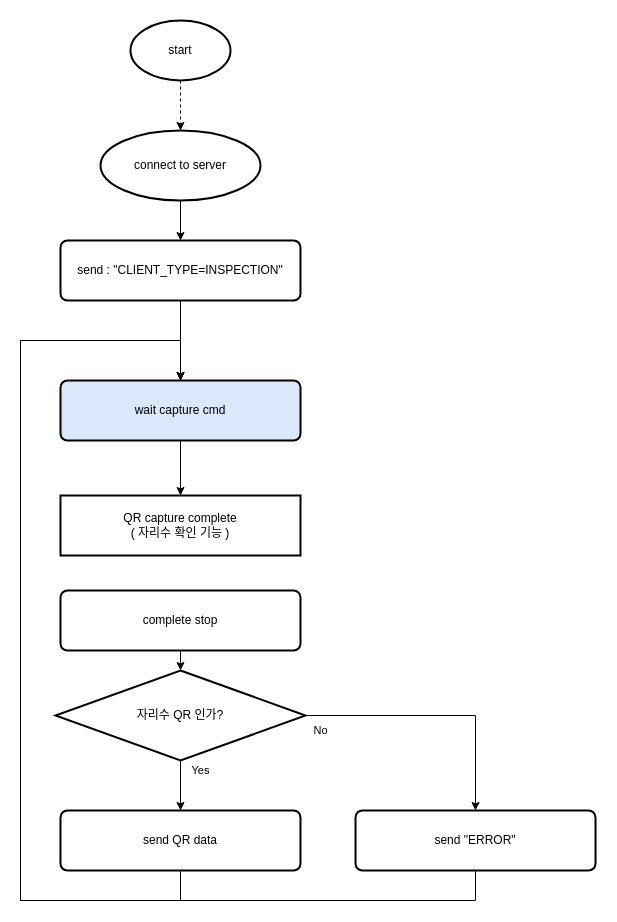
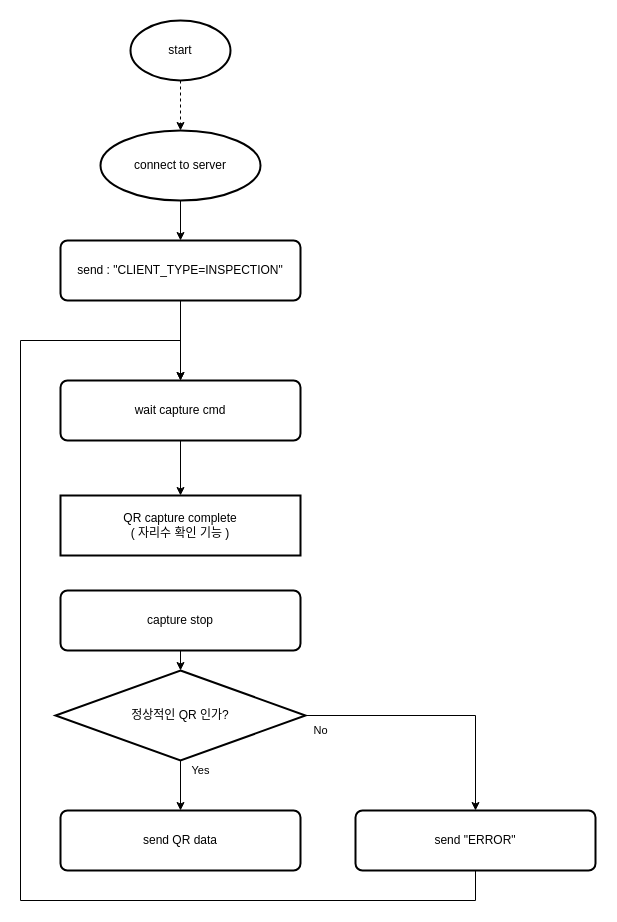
node "wait capture cmd": fillcolor #dae8fc -> #ffffff
node "complete stop": label "complete stop" -> "capture stop"
node "자리수 QR 인가?": label "자리수 QR 인가?" -> "정상적인 QR 인가?"
edge "send QR data" -> "wait capture cmd": removed
